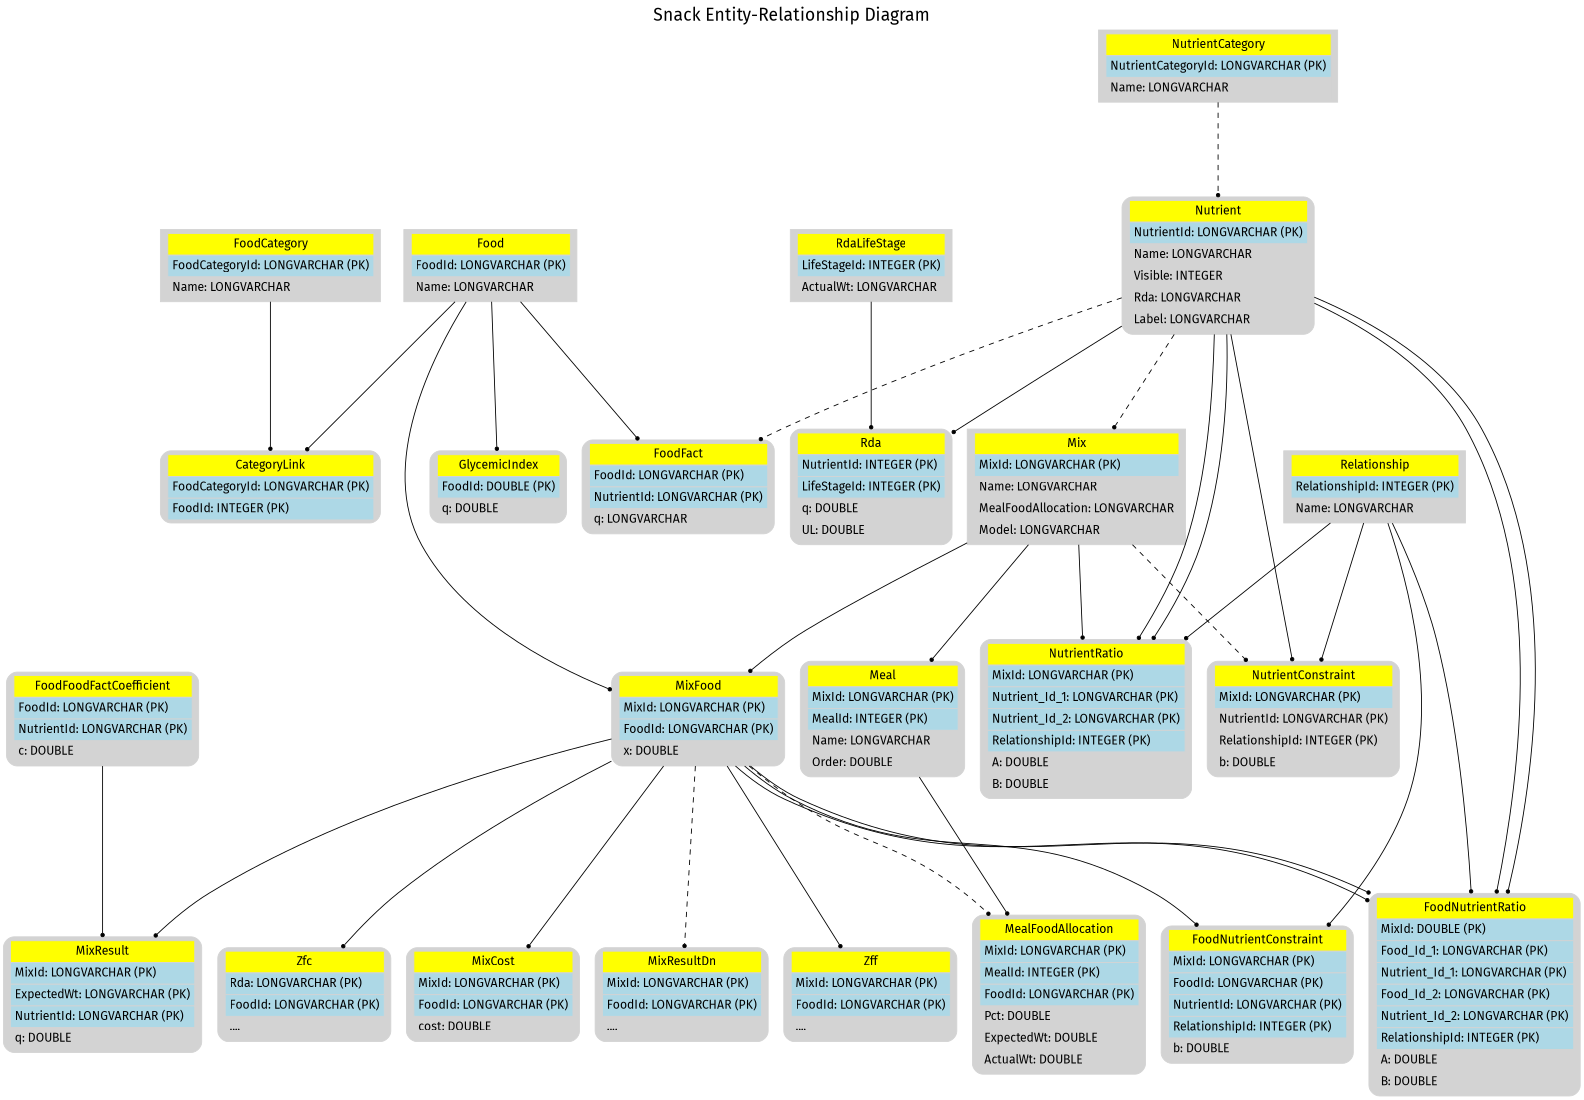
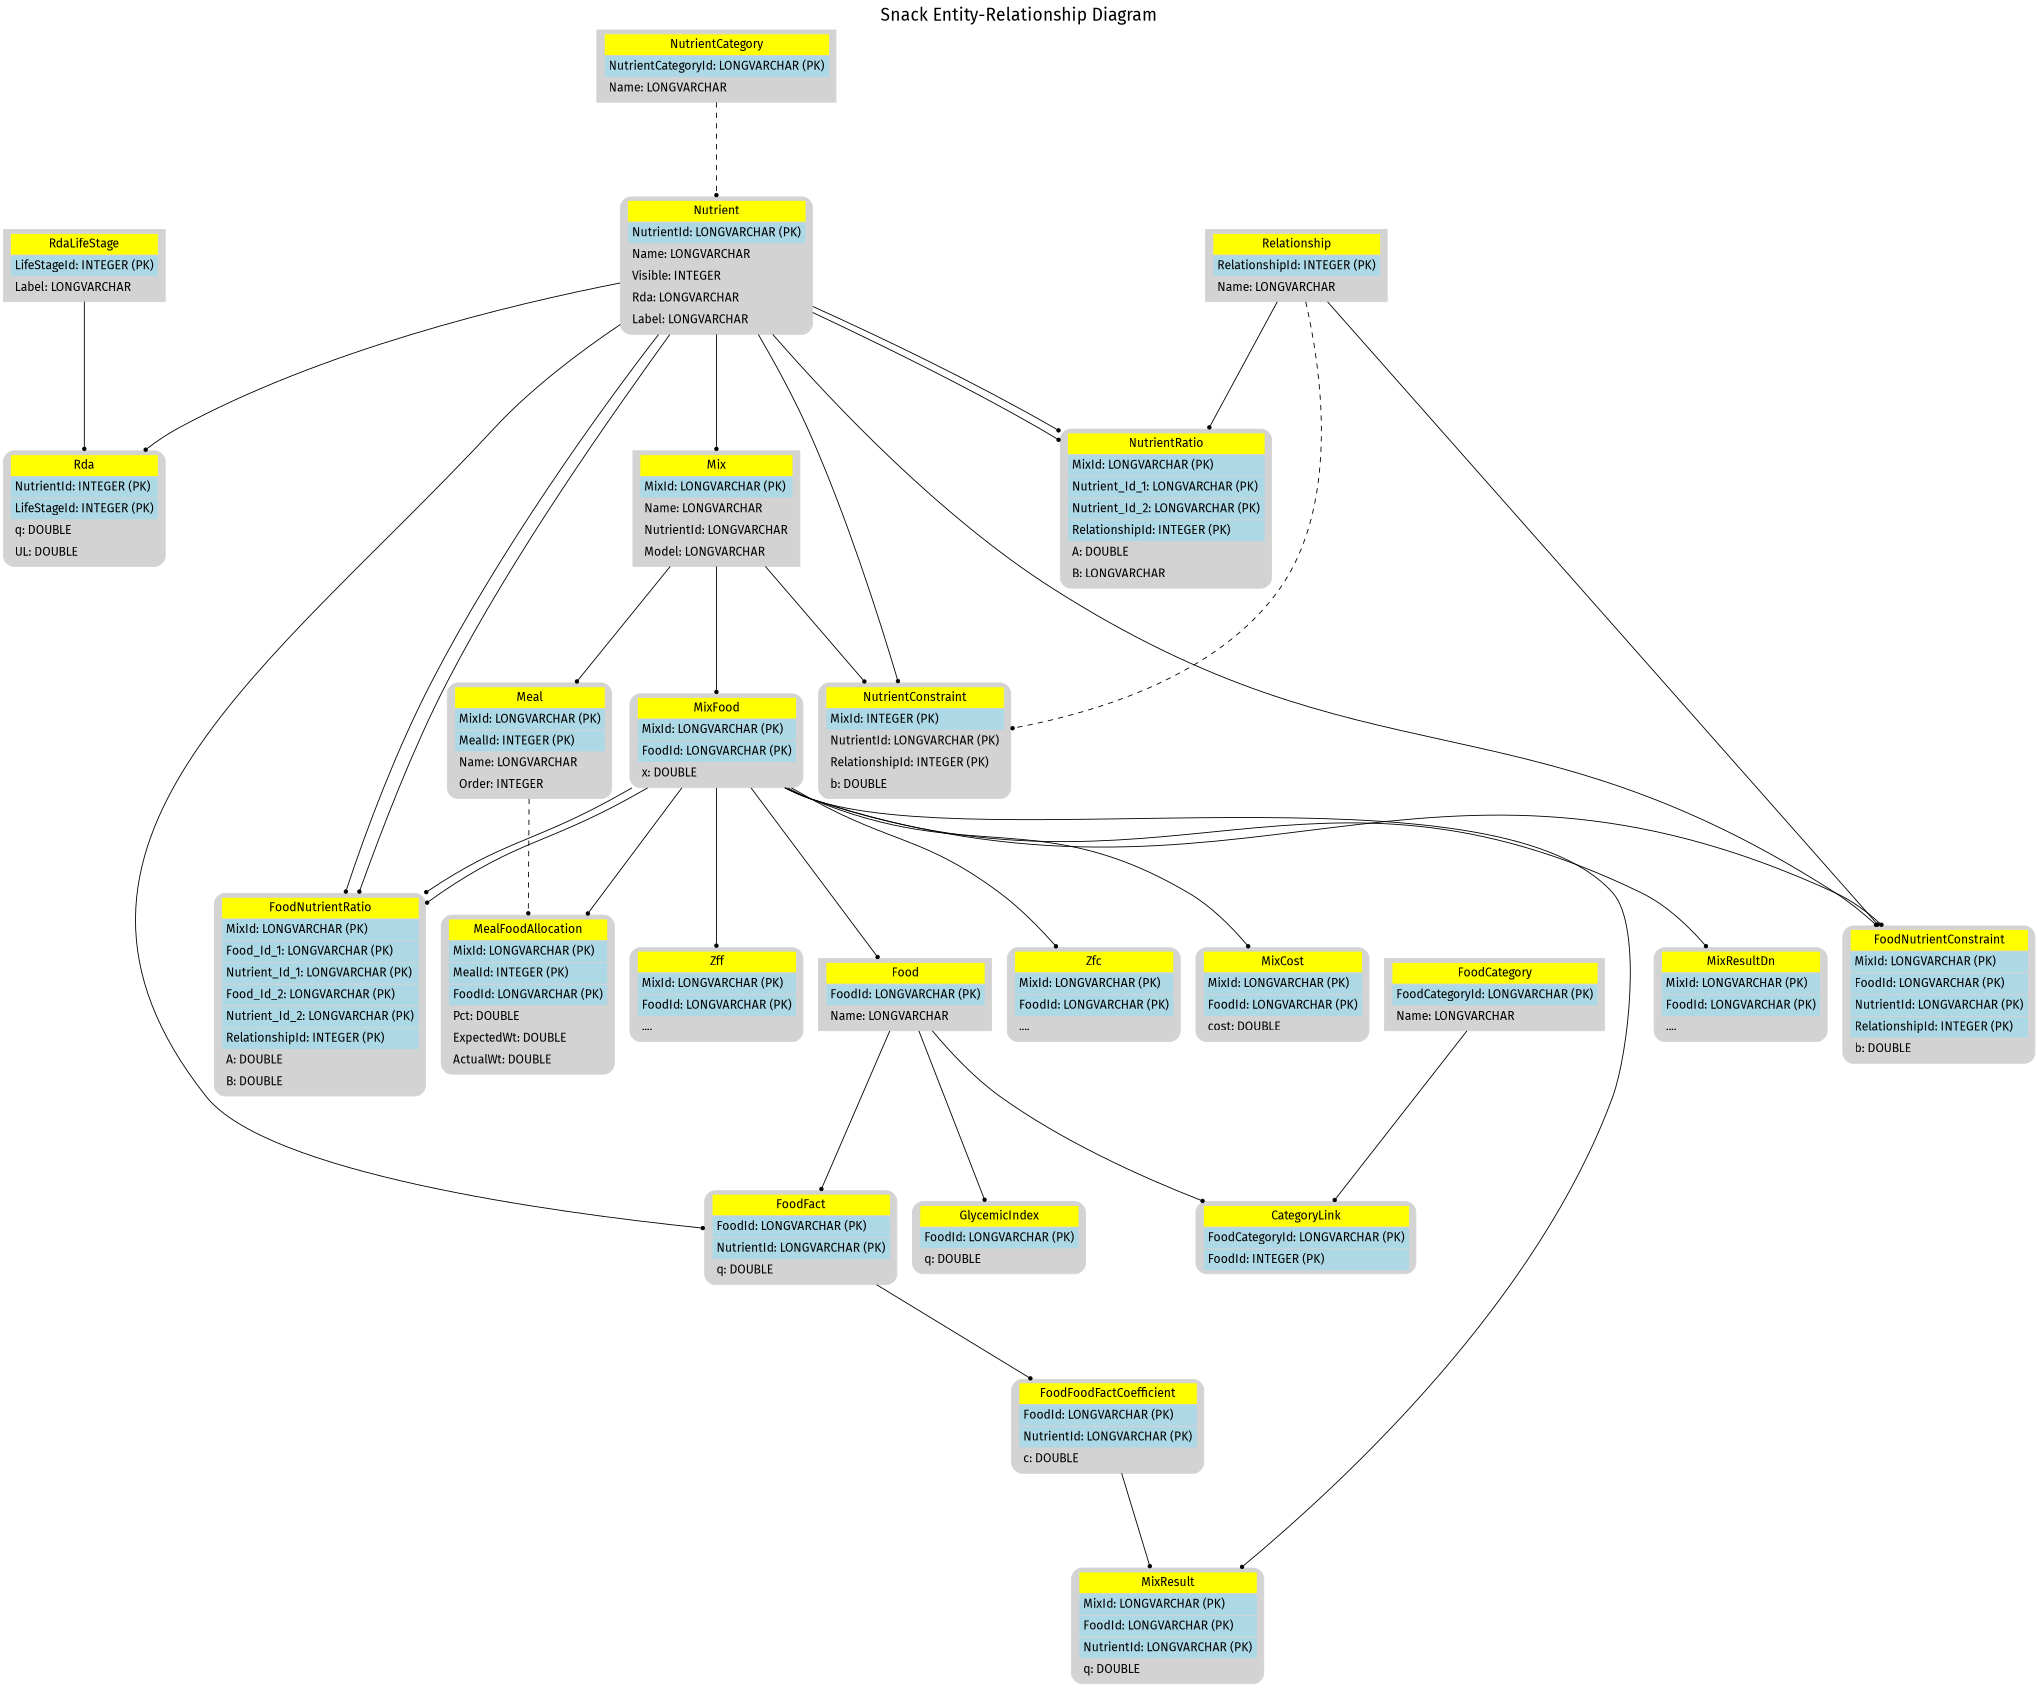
node "RdaLifeStage": text "ActualWt: LONGVARCHAR" -> "Label: LONGVARCHAR"
edge "Nutrient" -> "FoodFact": style dashed -> solid
edge "Nutrient" -> "Mix": style dashed -> solid
node "GlycemicIndex": text "FoodId: DOUBLE (PK)" -> "FoodId: LONGVARCHAR (PK)"
node "Mix": text "MealFoodAllocation: LONGVARCHAR" -> "NutrientId: LONGVARCHAR"
node "FoodFact": text "q: LONGVARCHAR" -> "q: DOUBLE"
edge "Food" -> "MixFood": reversed
edge "Mix" -> "NutrientRatio": removed
edge "Relationship" -> "NutrientConstraint": style solid -> dashed
edge "Mix" -> "NutrientConstraint": style dashed -> solid
node "NutrientConstraint": text "MixId: LONGVARCHAR (PK)" -> "MixId: INTEGER (PK)"
edge "Nutrient" -> "FoodNutrientConstraint": added
edge "Relationship" -> "FoodNutrientRatio": removed
node "Meal": text "Order: DOUBLE" -> "Order: INTEGER"
node "NutrientRatio": text "B: DOUBLE" -> "B: LONGVARCHAR"
edge "MixFood" -> "MealFoodAllocation": style dashed -> solid
edge "Meal" -> "MealFoodAllocation": style solid -> dashed
edge "MixFood" -> "MixResultDn": style dashed -> solid
node "FoodNutrientRatio": text "MixId: DOUBLE (PK)" -> "MixId: LONGVARCHAR (PK)"
node "Zfc": text "Rda: LONGVARCHAR (PK)" -> "MixId: LONGVARCHAR (PK)"
node "MixResult": text "ExpectedWt: LONGVARCHAR (PK)" -> "FoodId: LONGVARCHAR (PK)"
edge "FoodFact" -> "FoodFoodFactCoefficient": added
